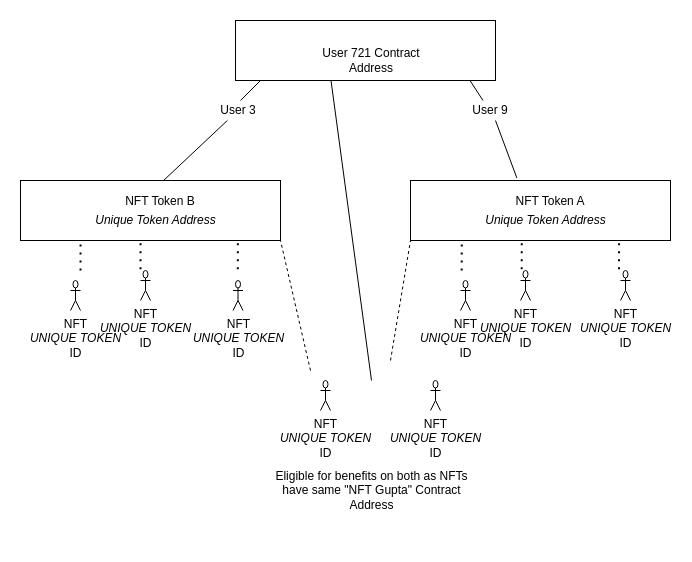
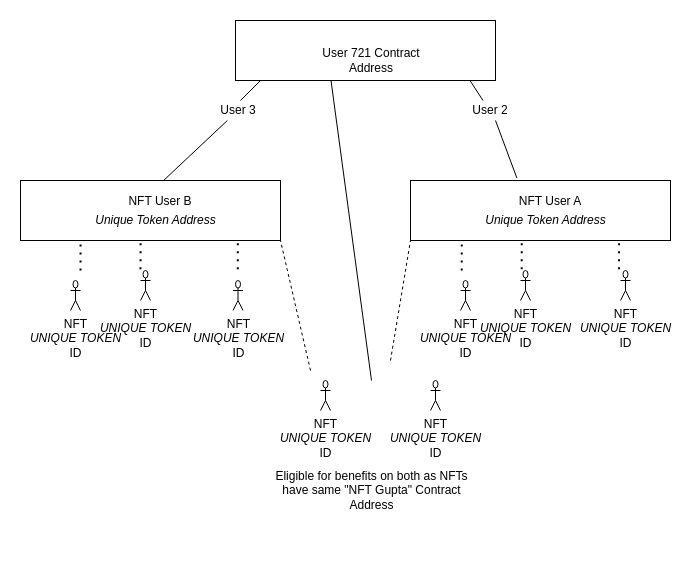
node "User 9": label "User 9" -> "User 2"
node "NFT Token B": label "NFT Token B" -> "NFT User B"
node "NFT Token A": label "NFT Token A" -> "NFT User A"
